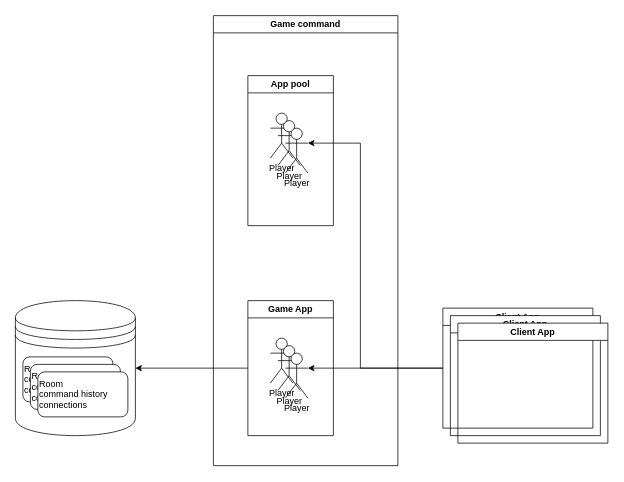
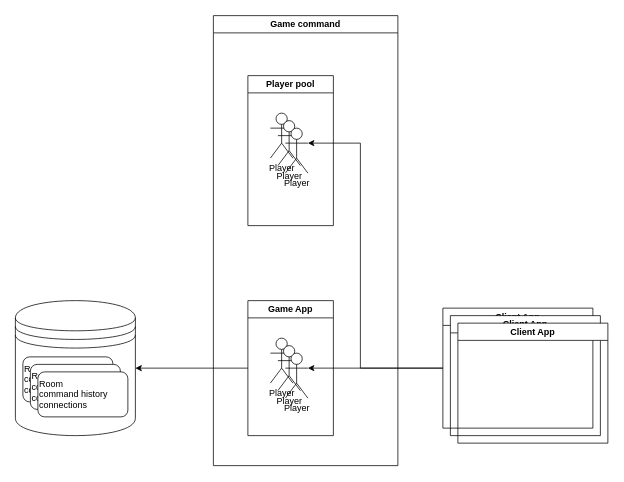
node "App pool": label "App pool" -> "Player pool"
